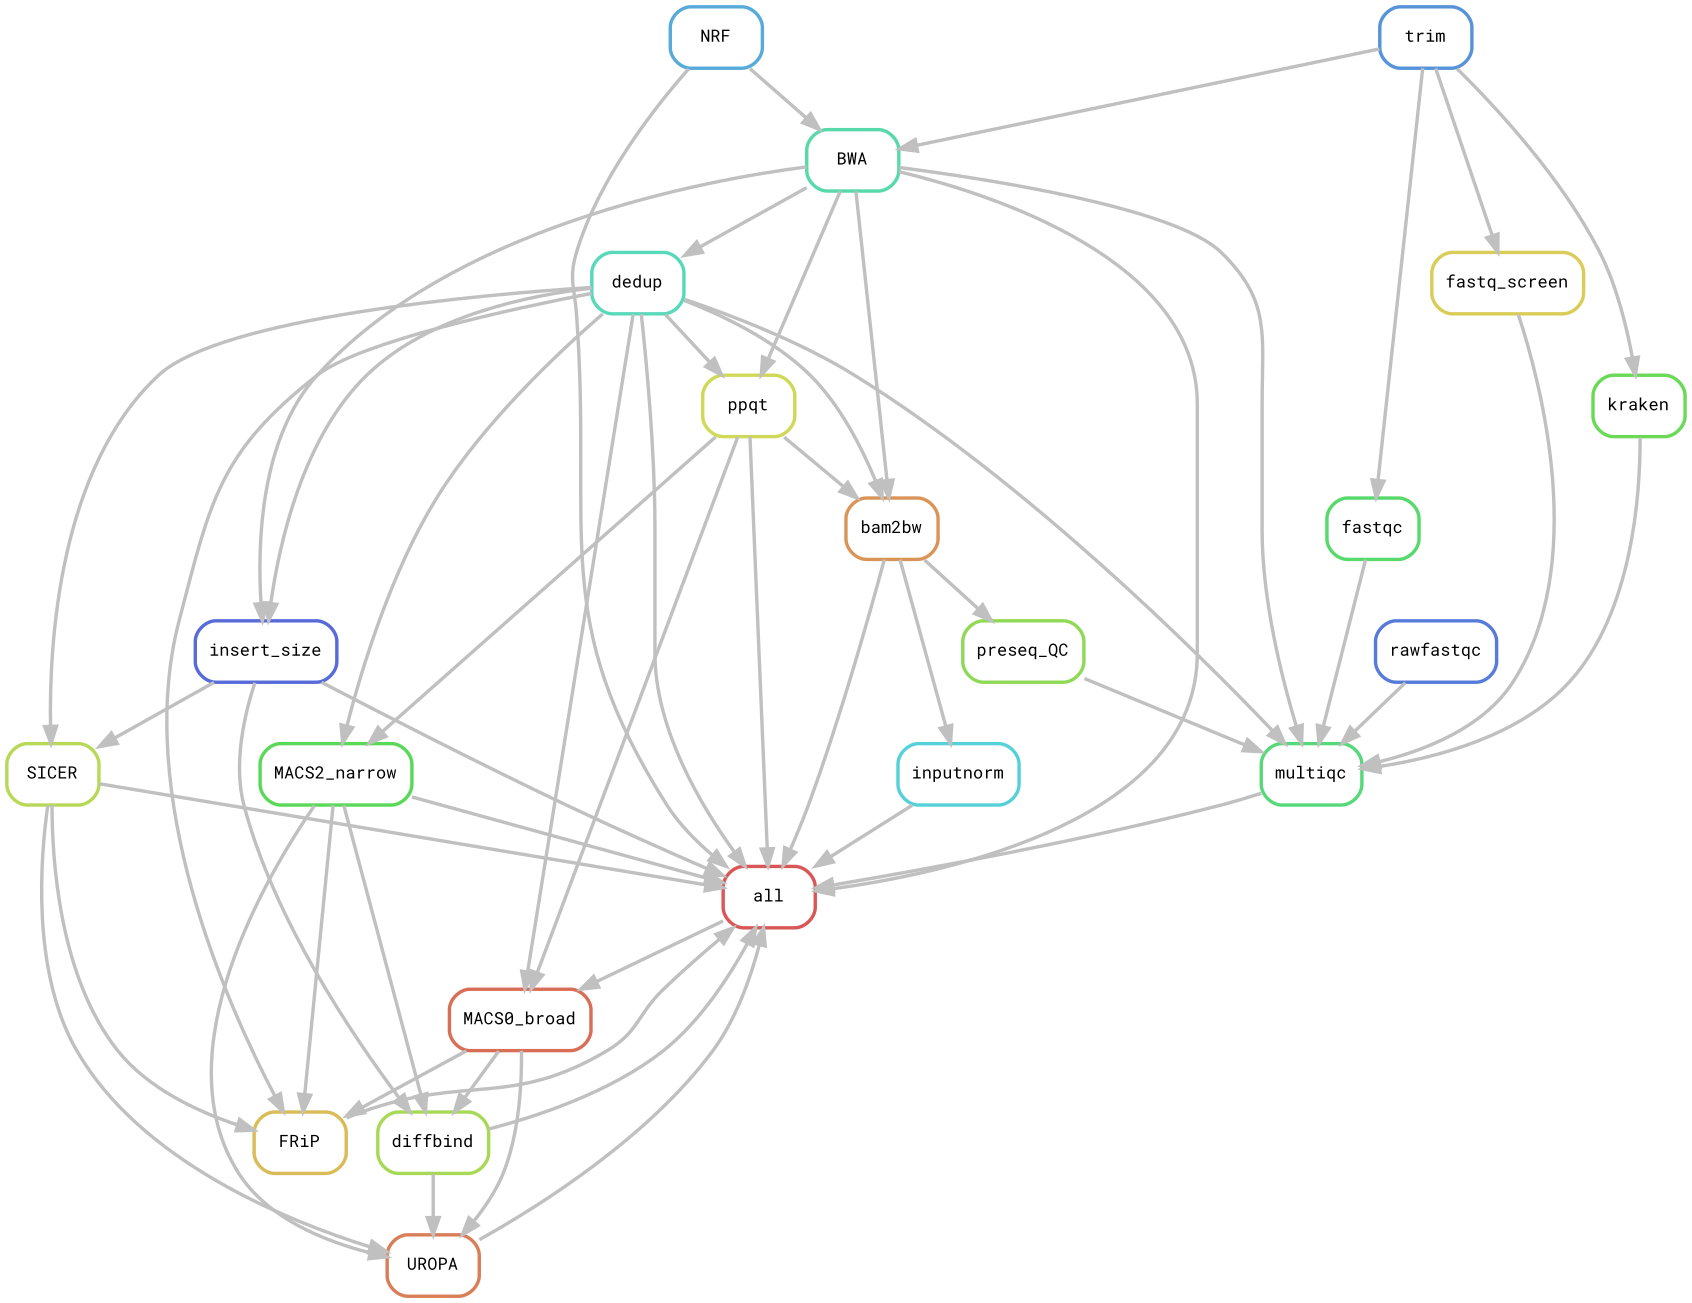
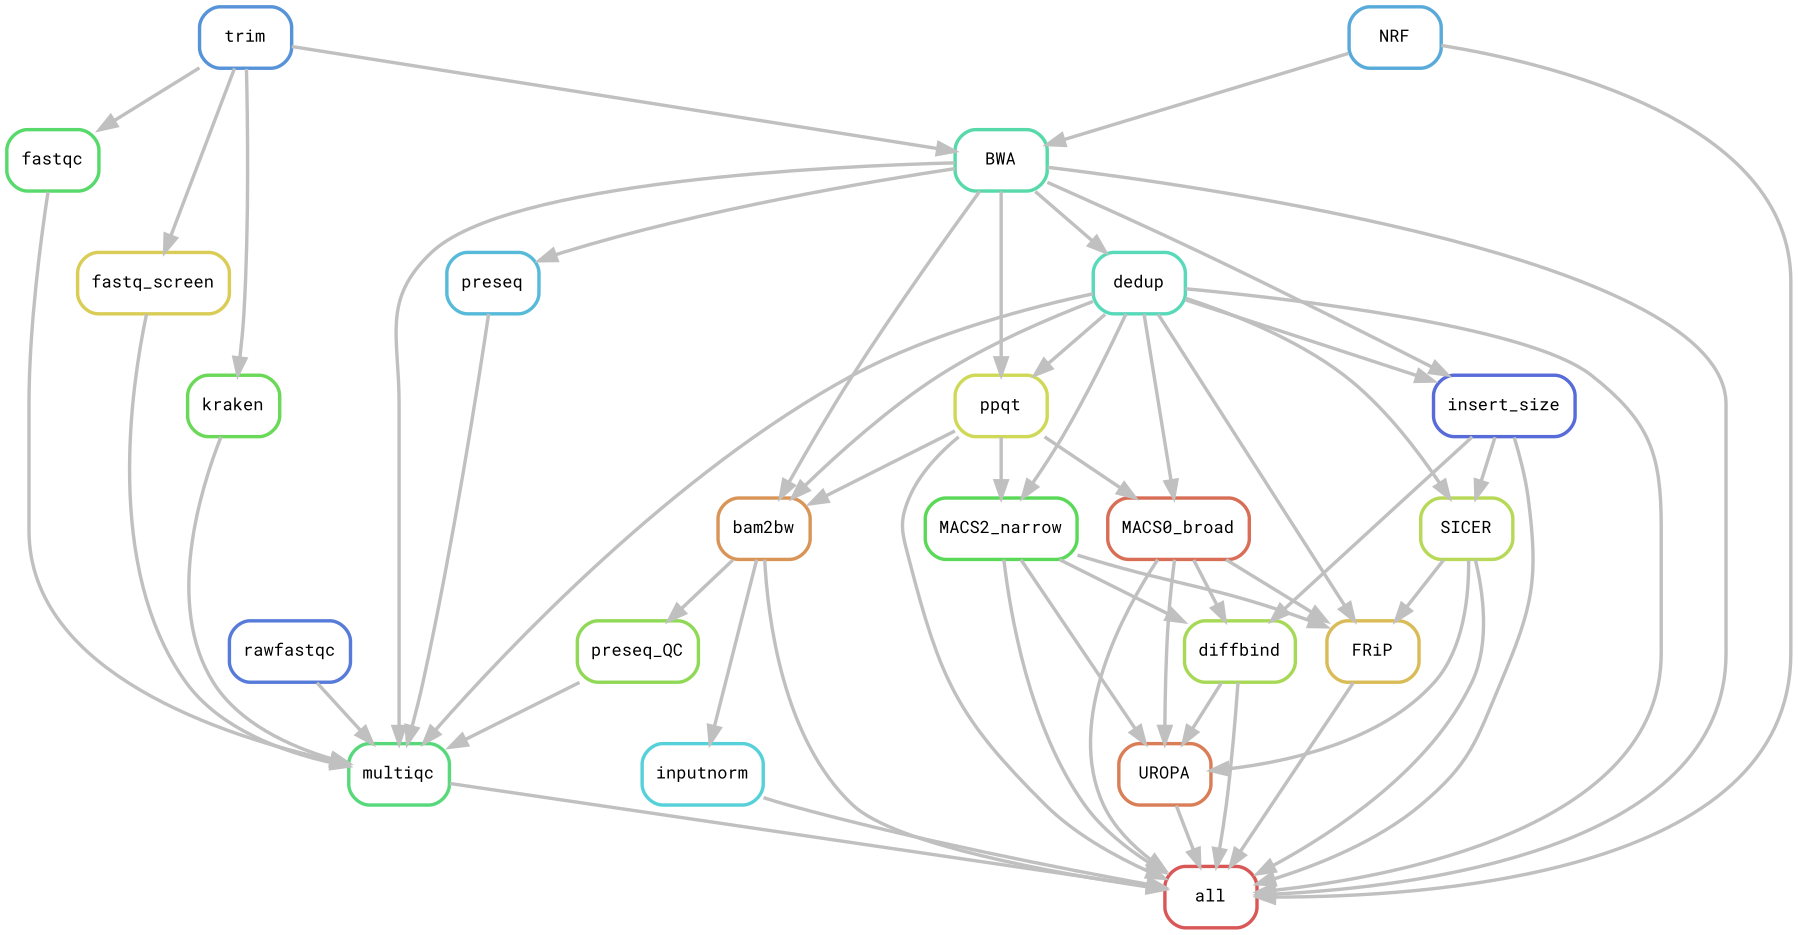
node "preseq": added
edge "all" -> "MACS0_broad": reversed
